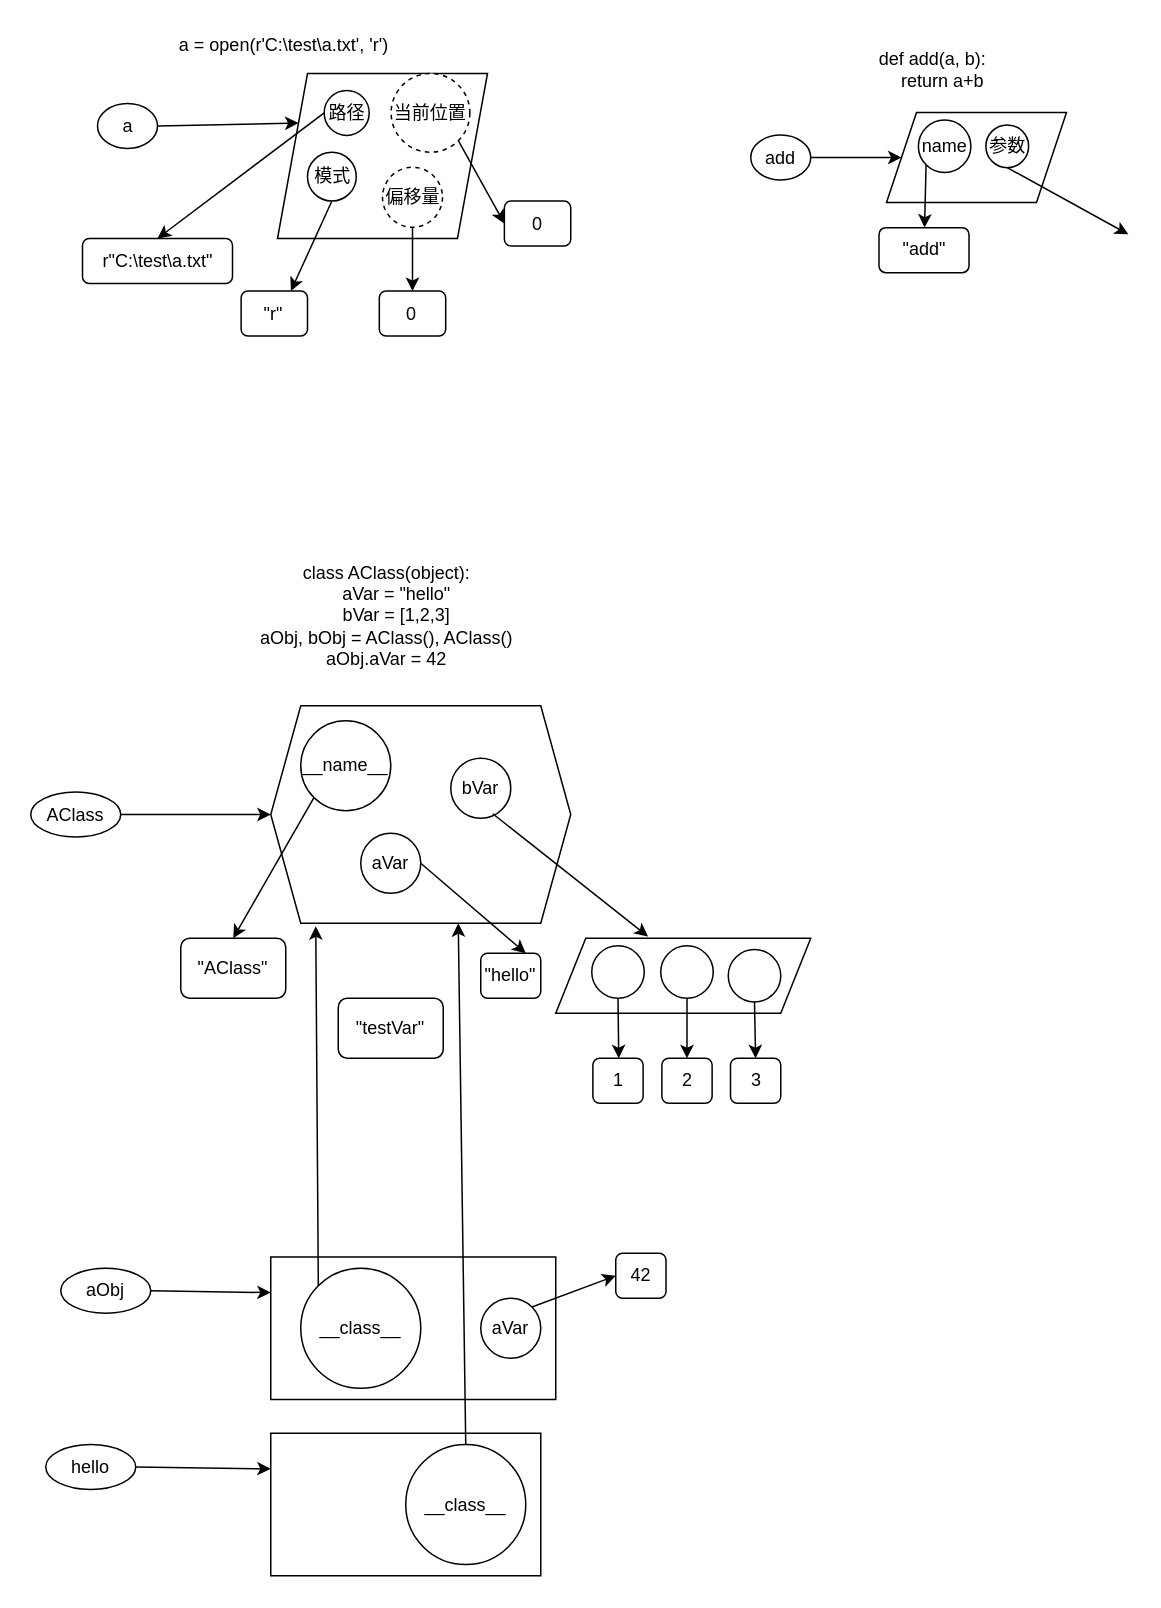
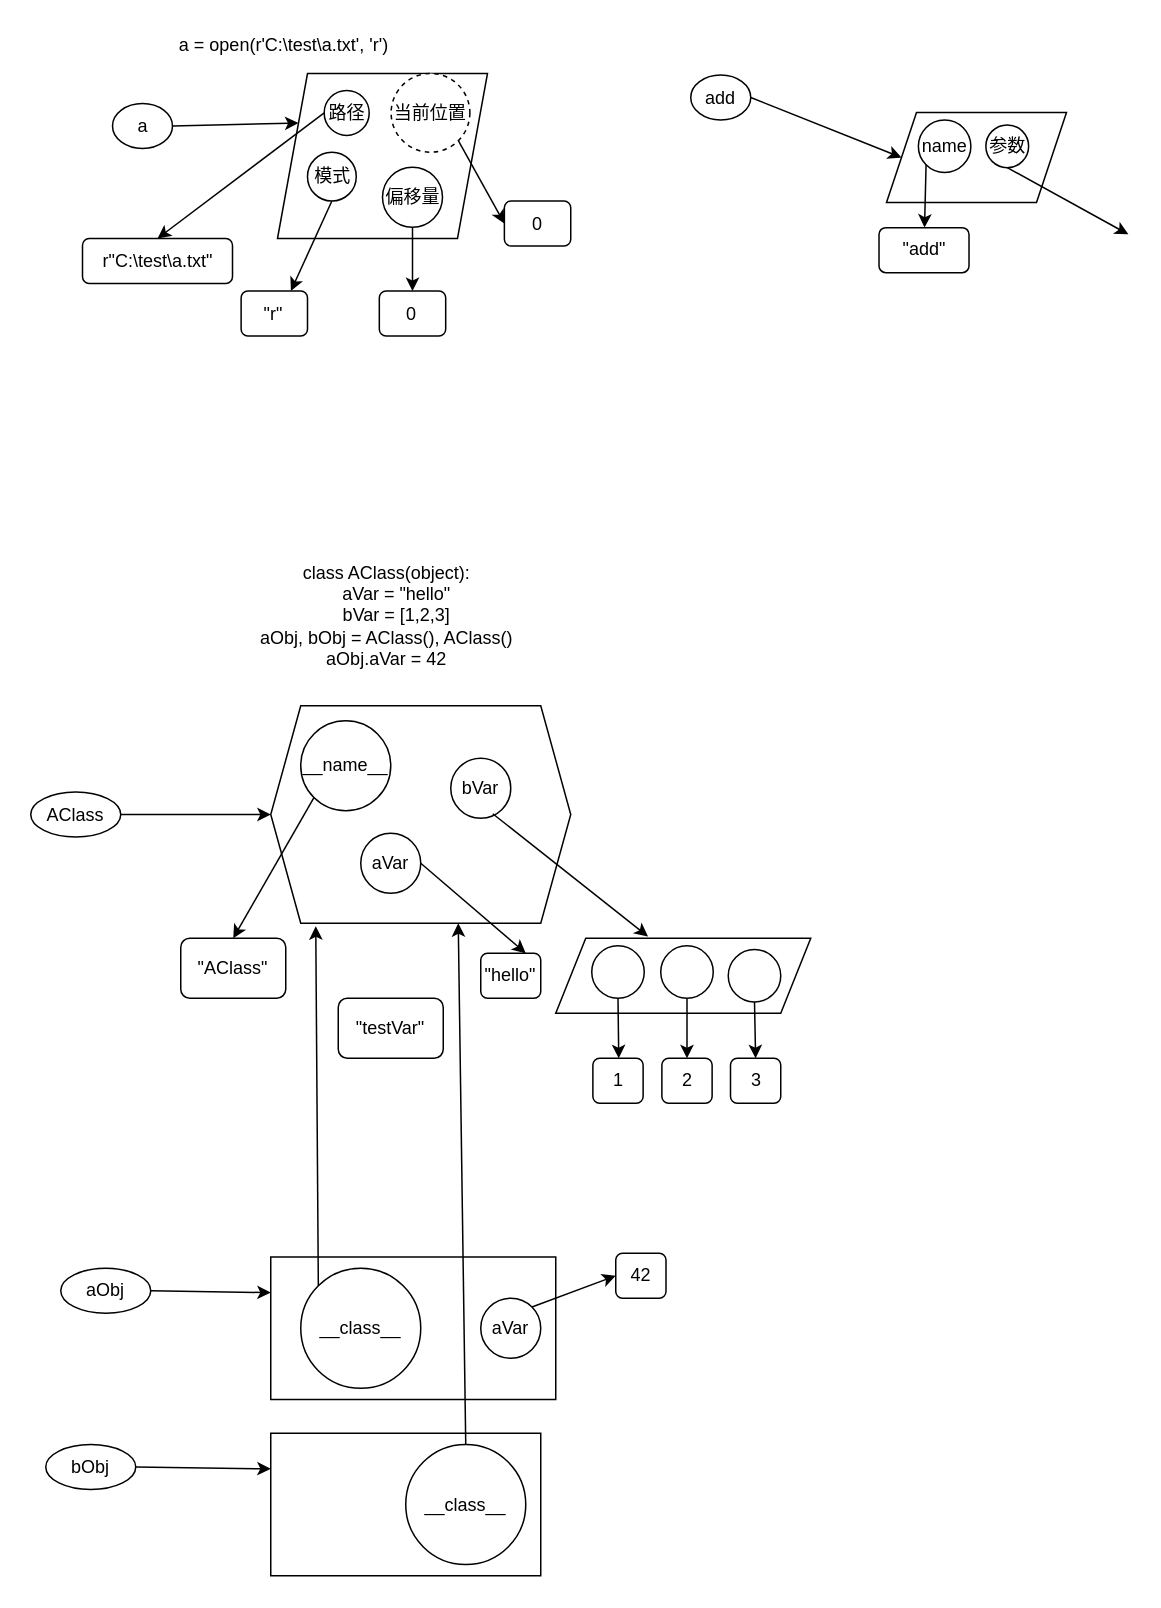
node "def add(a, b): return a+b": removed
node "a": moved (128, 126) -> (143, 126)
node "add": moved (781, 158) -> (721, 98)
node "偏移量": style dashed -> solid
node "hello": label "hello" -> "bObj"
